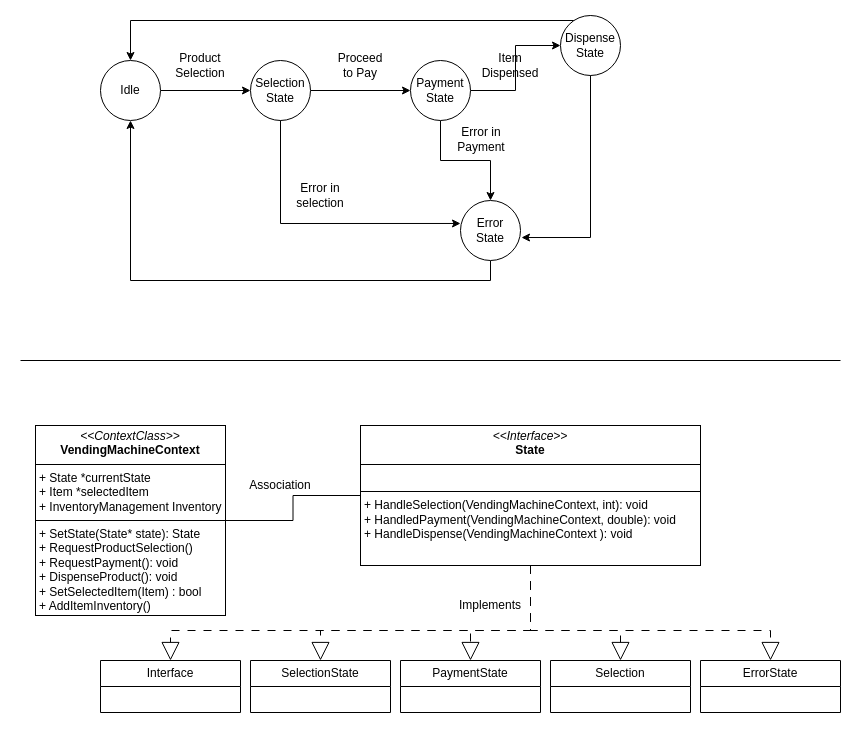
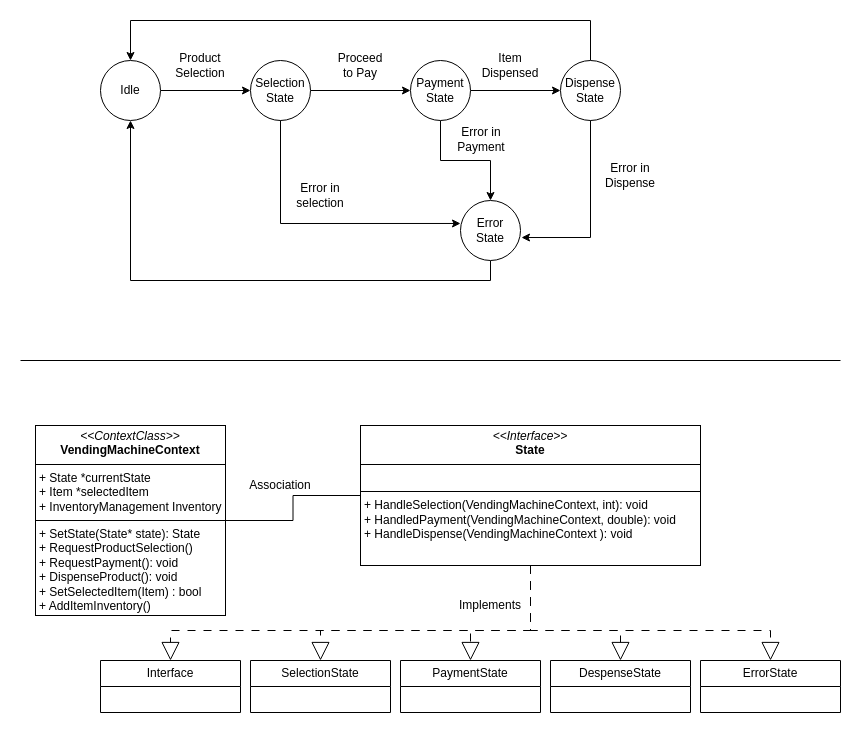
node "Dispense State": moved (591, 46) -> (591, 91)
node "Error in Dispense": added
node "Selection": label "Selection" -> "DespenseState"
